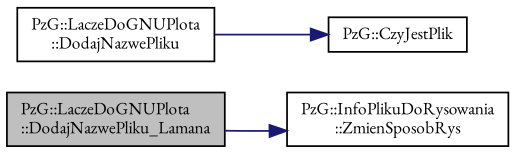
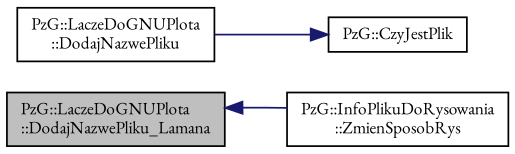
edge "PzG::LaczeDoGNUPlota ::DodajNazwePliku_Lamana" -> "PzG::InfoPlikuDoRysowania ::ZmienSposobRys": reversed
